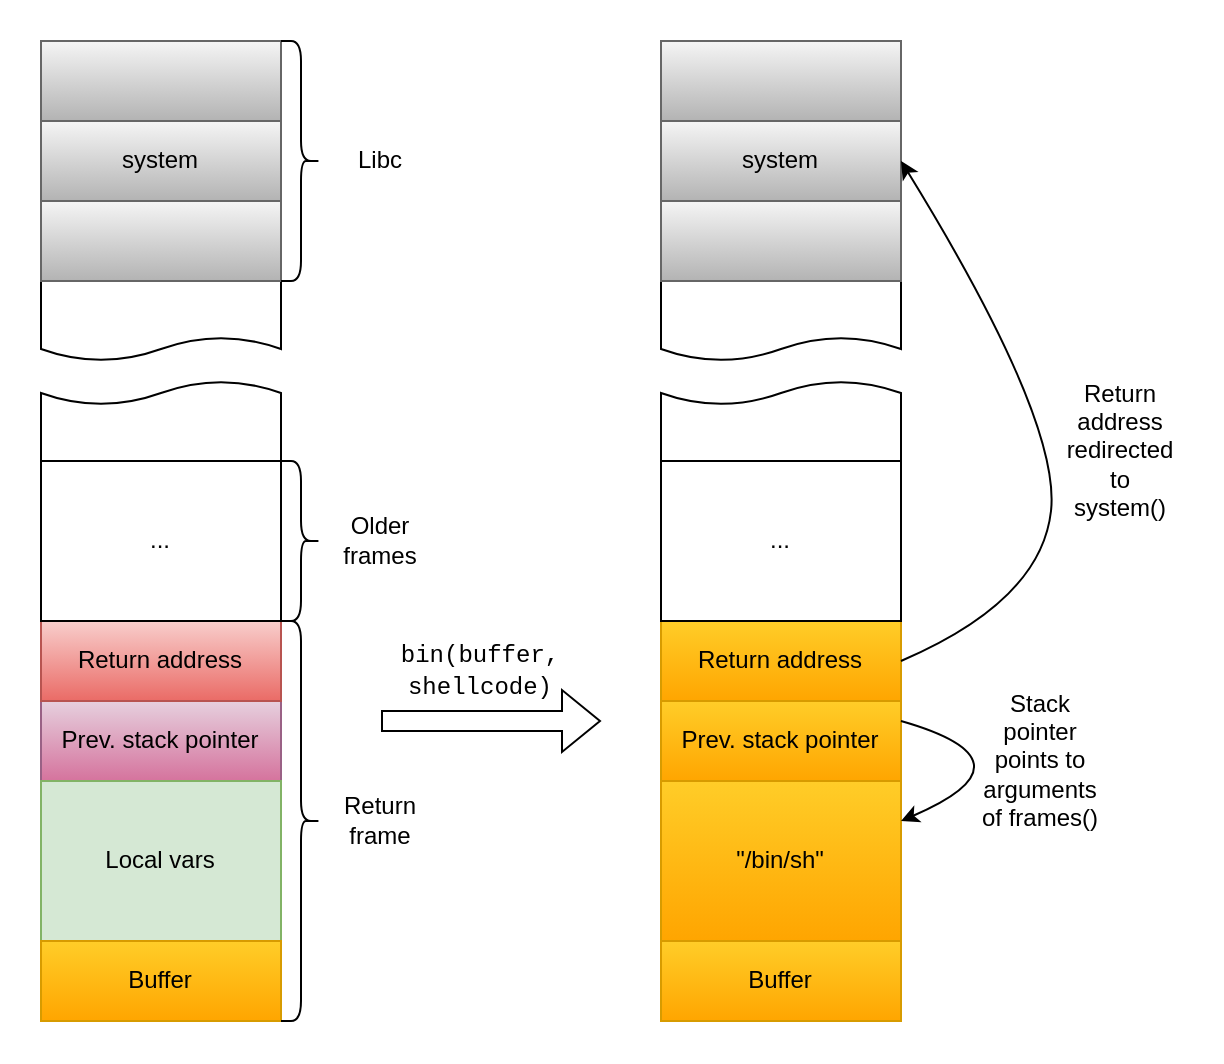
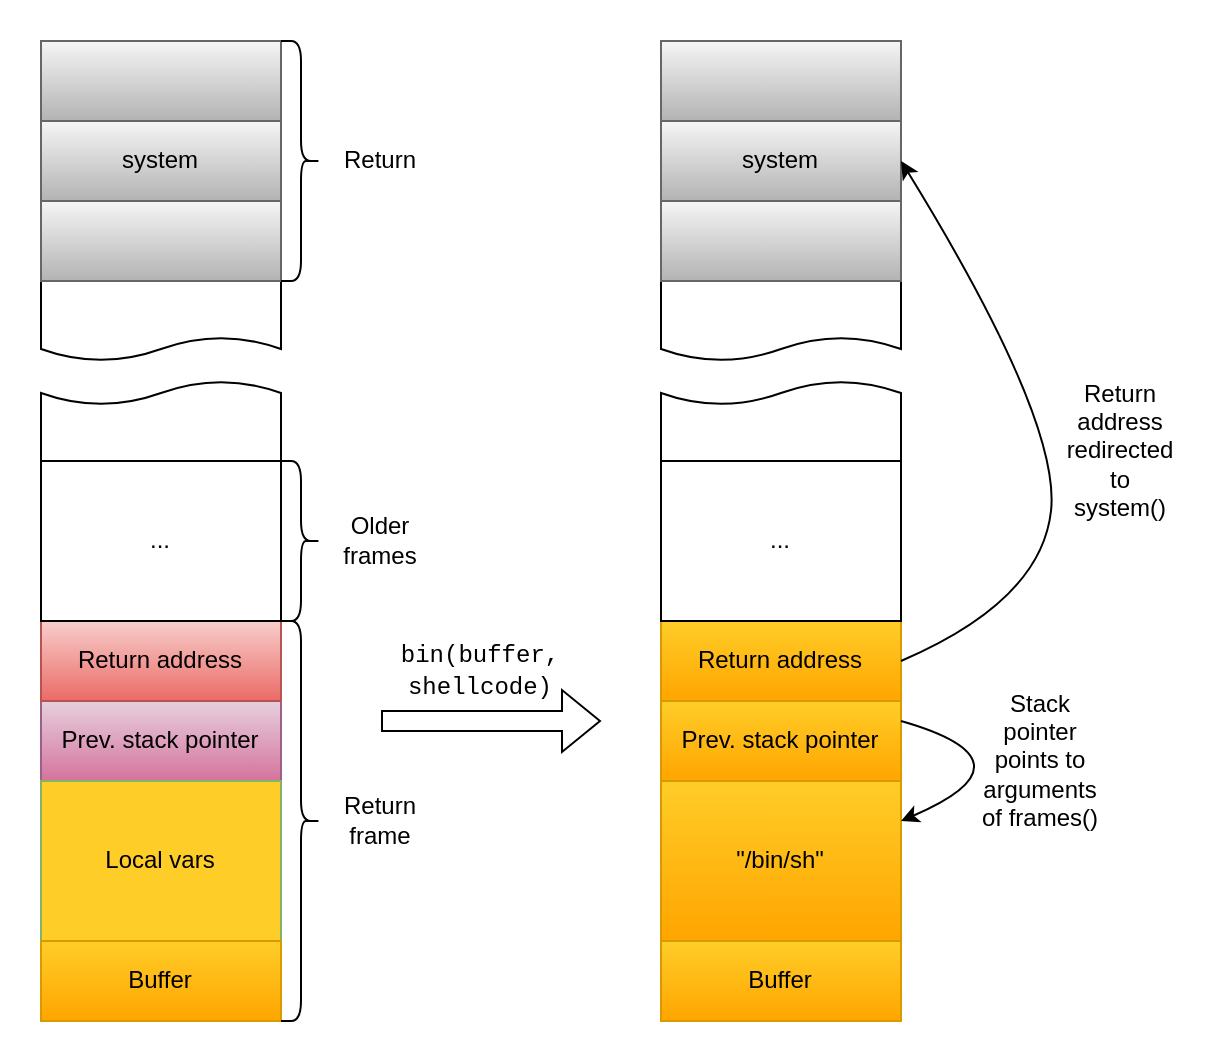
node "Libc": label "Libc" -> "Return"
node "Local vars": fillcolor #d5e8d4 -> #ffcd28
